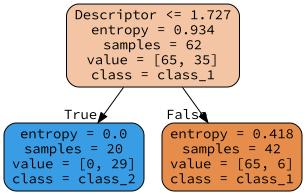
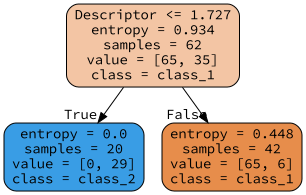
node "entropy = 0.418 samples = 42 value = [65, 6] class = class_1": label "entropy = 0.418 samples = 42 value = [65, 6] class = class_1" -> "entropy = 0.448 samples = 42 value = [65, 6] class = class_1"
